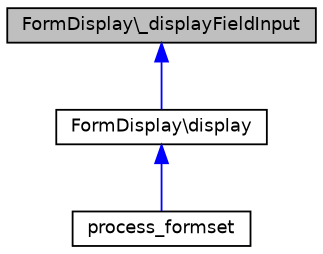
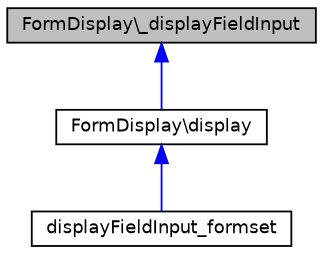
node "process_formset": label "process_formset" -> "displayFieldInput_formset"
